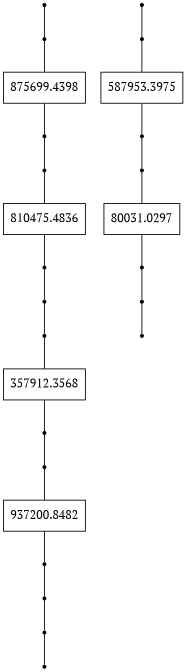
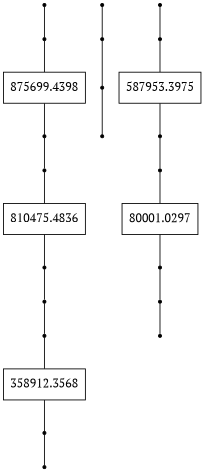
node "80031.0297": label "80031.0297" -> "80001.0297"
node "357912.3568": label "357912.3568" -> "358912.3568"
node "937200.8482": removed
